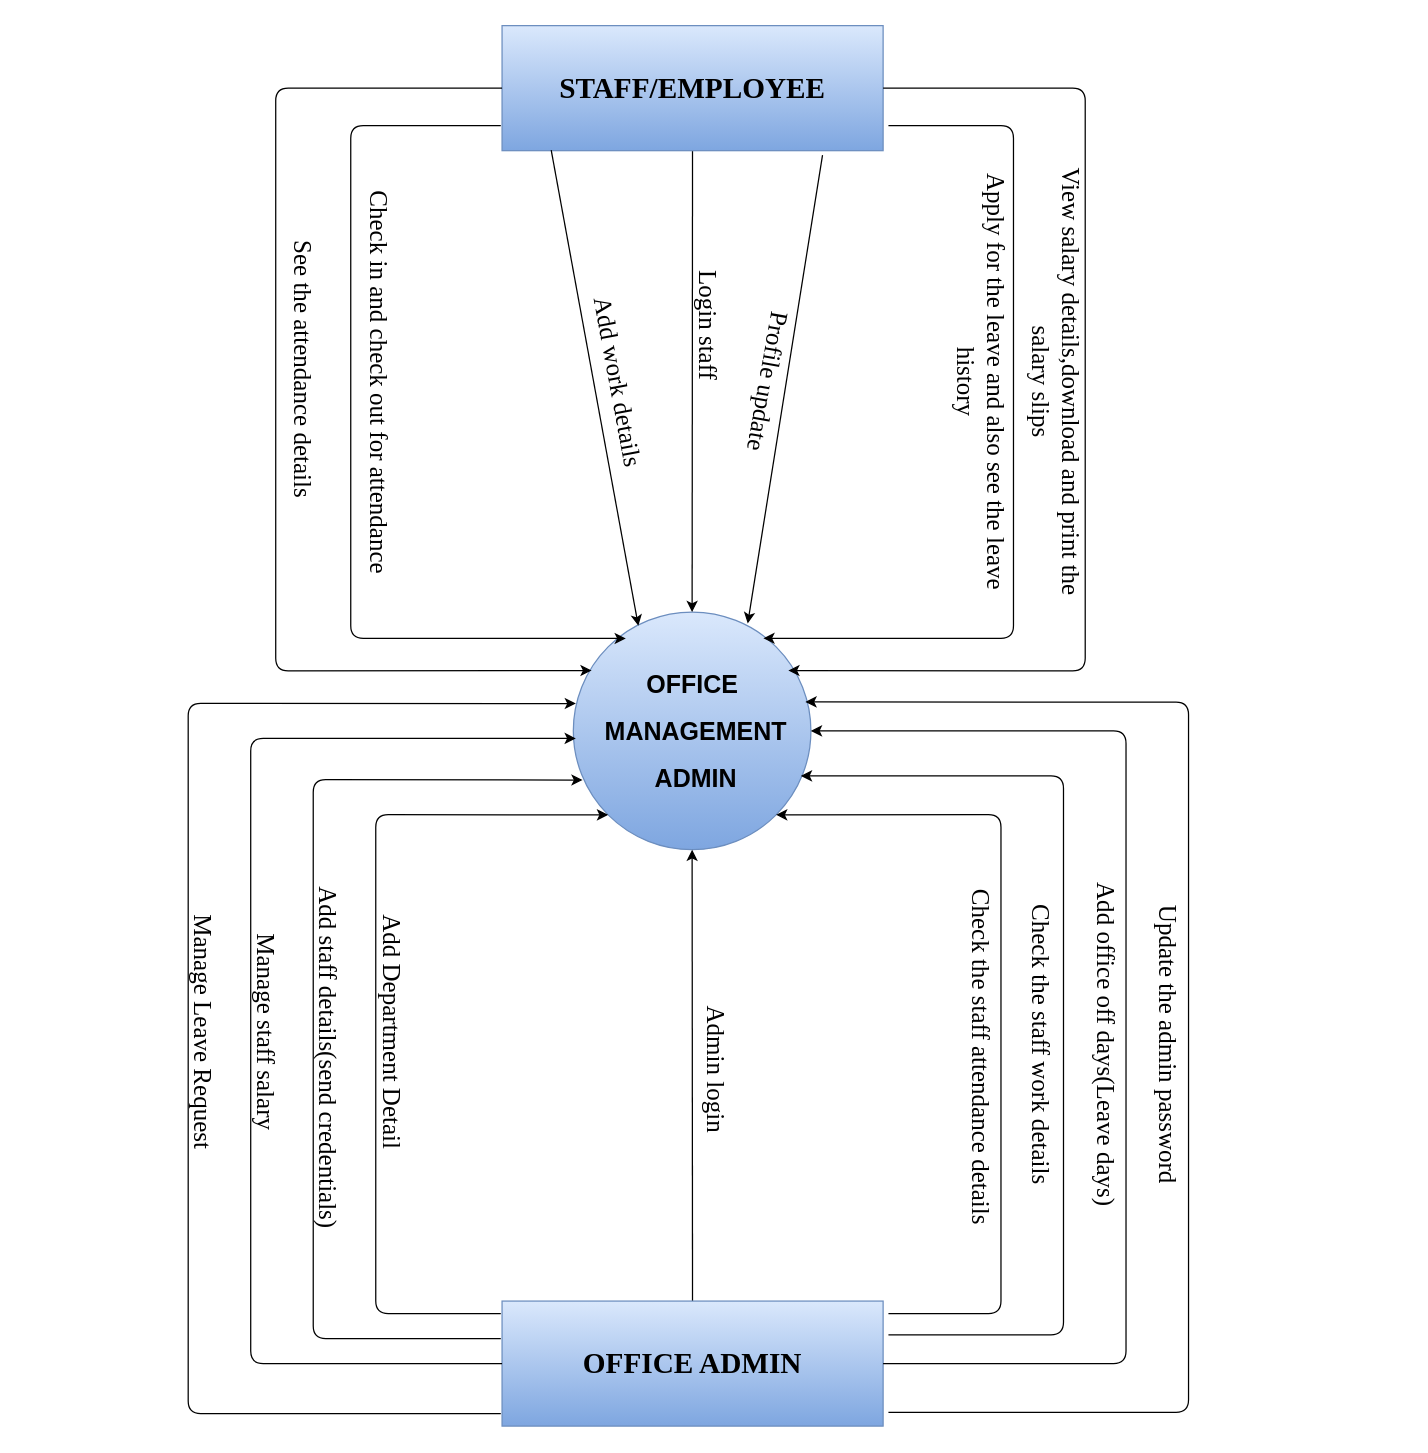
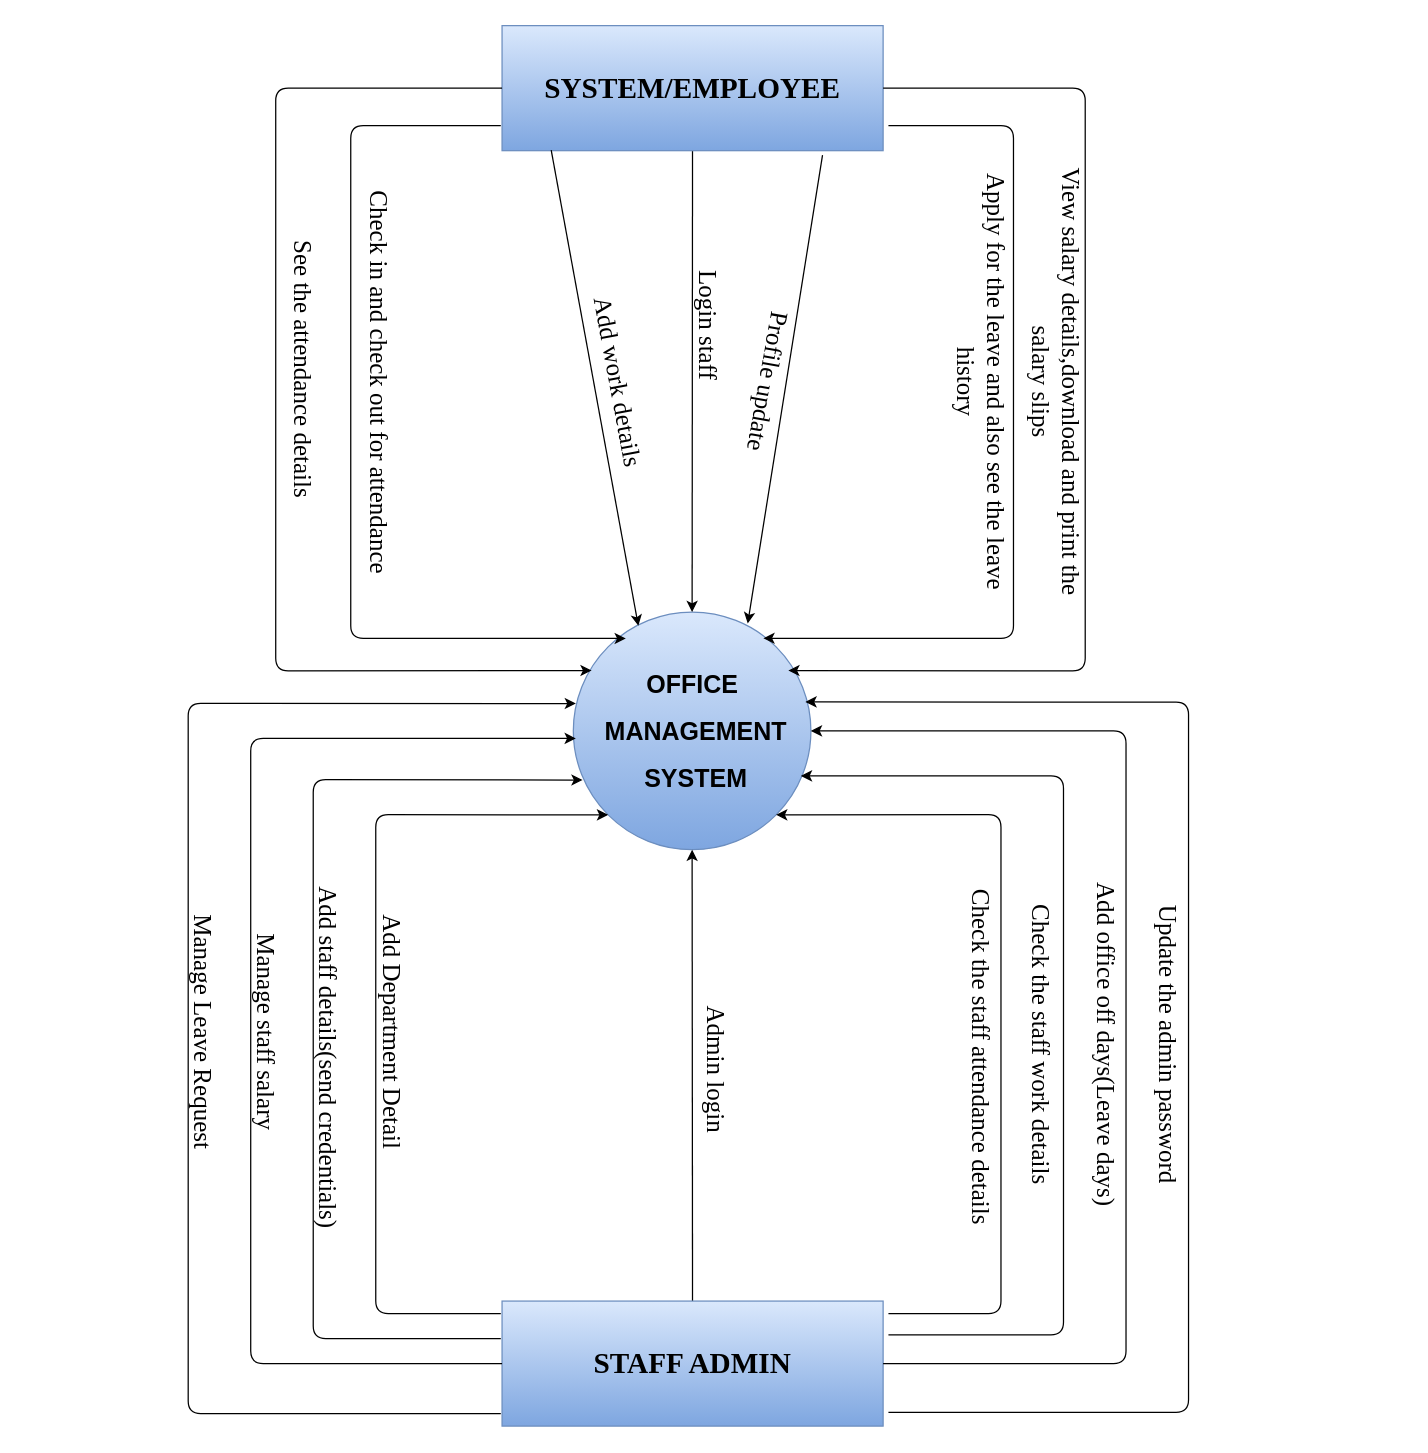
node "STAFF/EMPLOYEE": label "STAFF/EMPLOYEE" -> "SYSTEM/EMPLOYEE"
node "OFFICE MANAGEMENT ADMIN": label "OFFICE MANAGEMENT ADMIN" -> "OFFICE MANAGEMENT SYSTEM"
node "OFFICE ADMIN": label "OFFICE ADMIN" -> "STAFF ADMIN"
